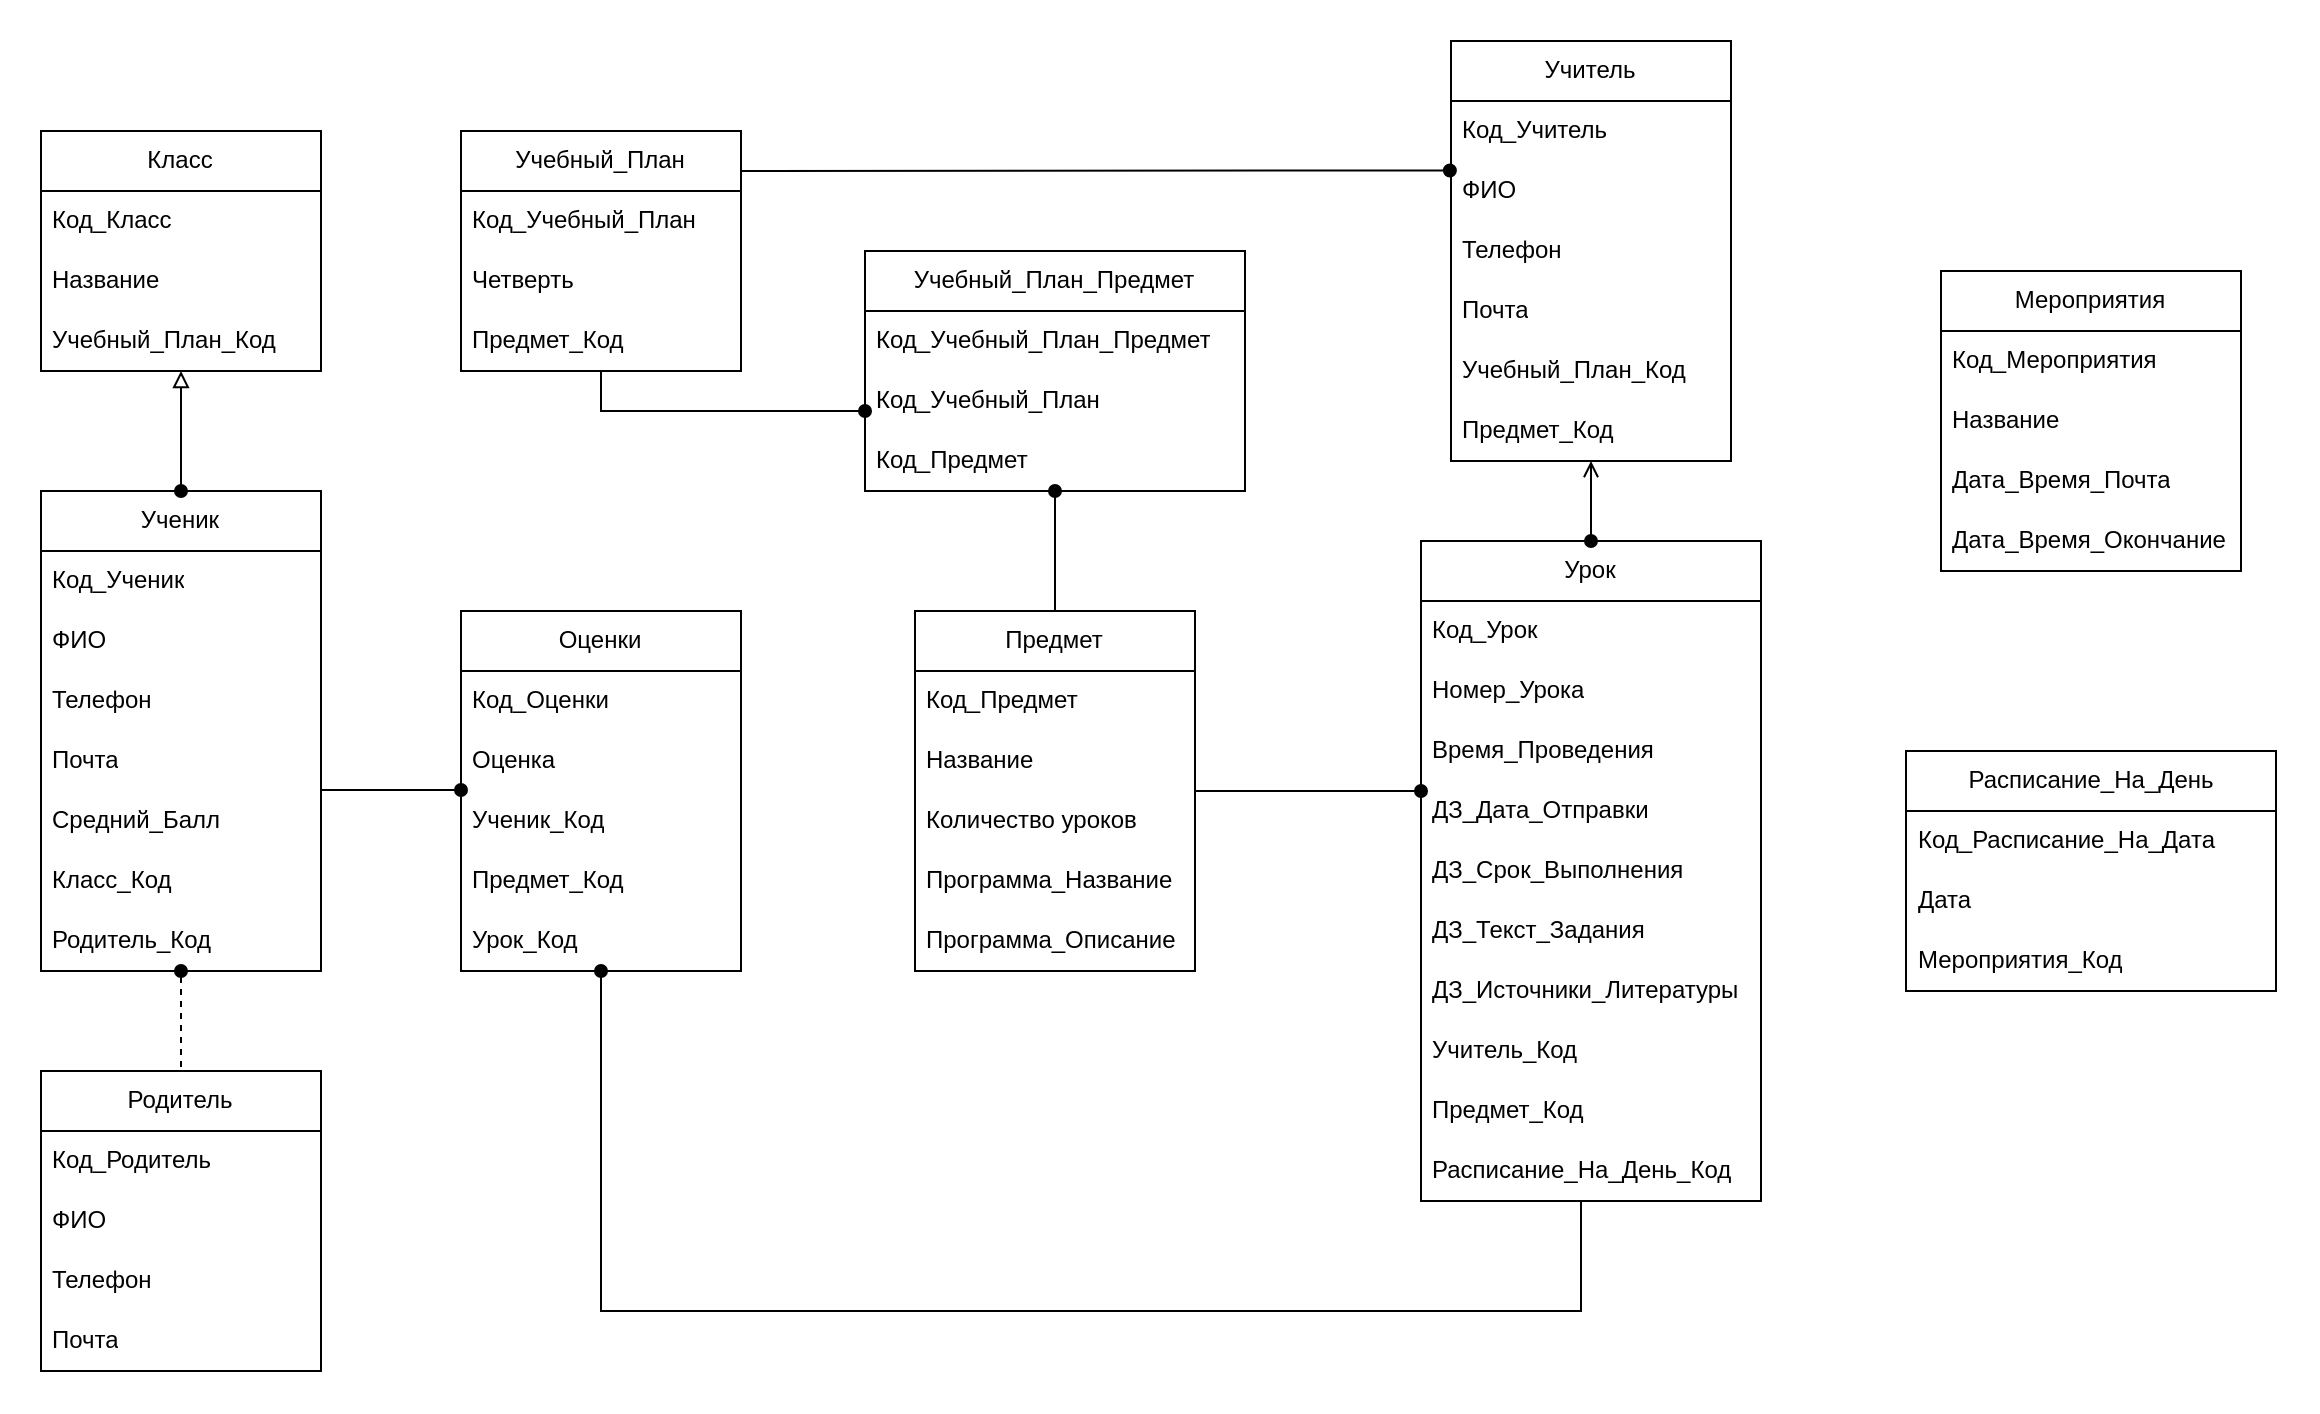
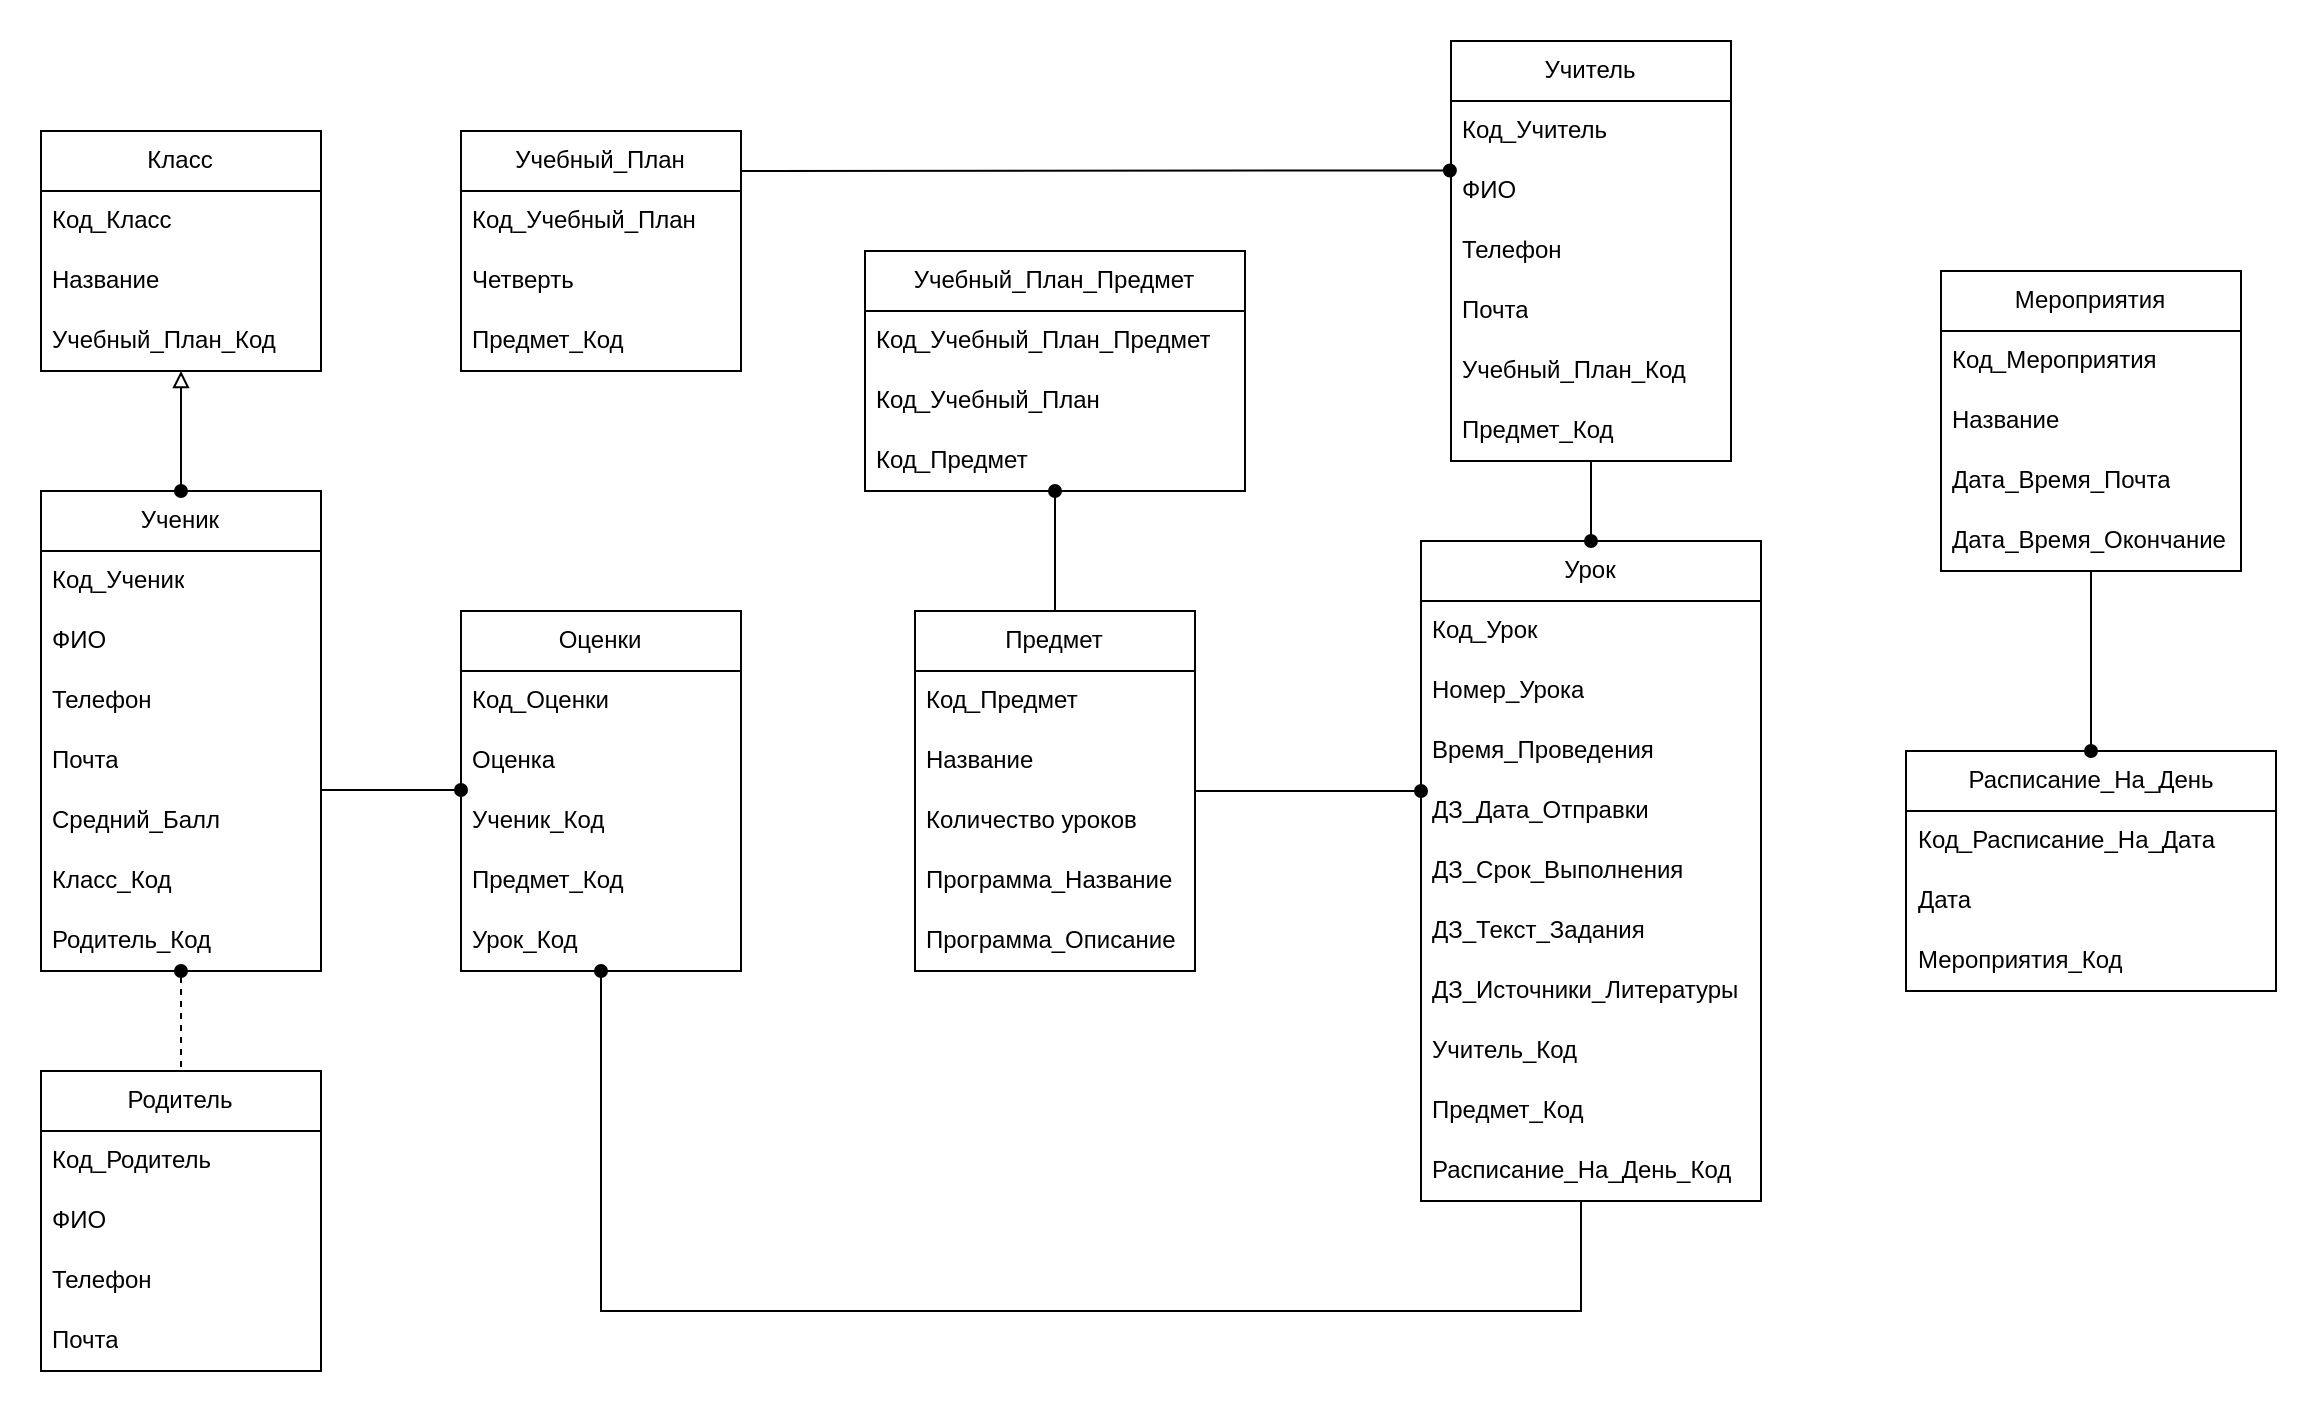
edge "Учебный_План" -> "Учебный_План_Предмет": removed
edge "Учитель" -- "Урок": arrowhead open -> none
edge "Мероприятия" -> "Расписание_На_День": added
